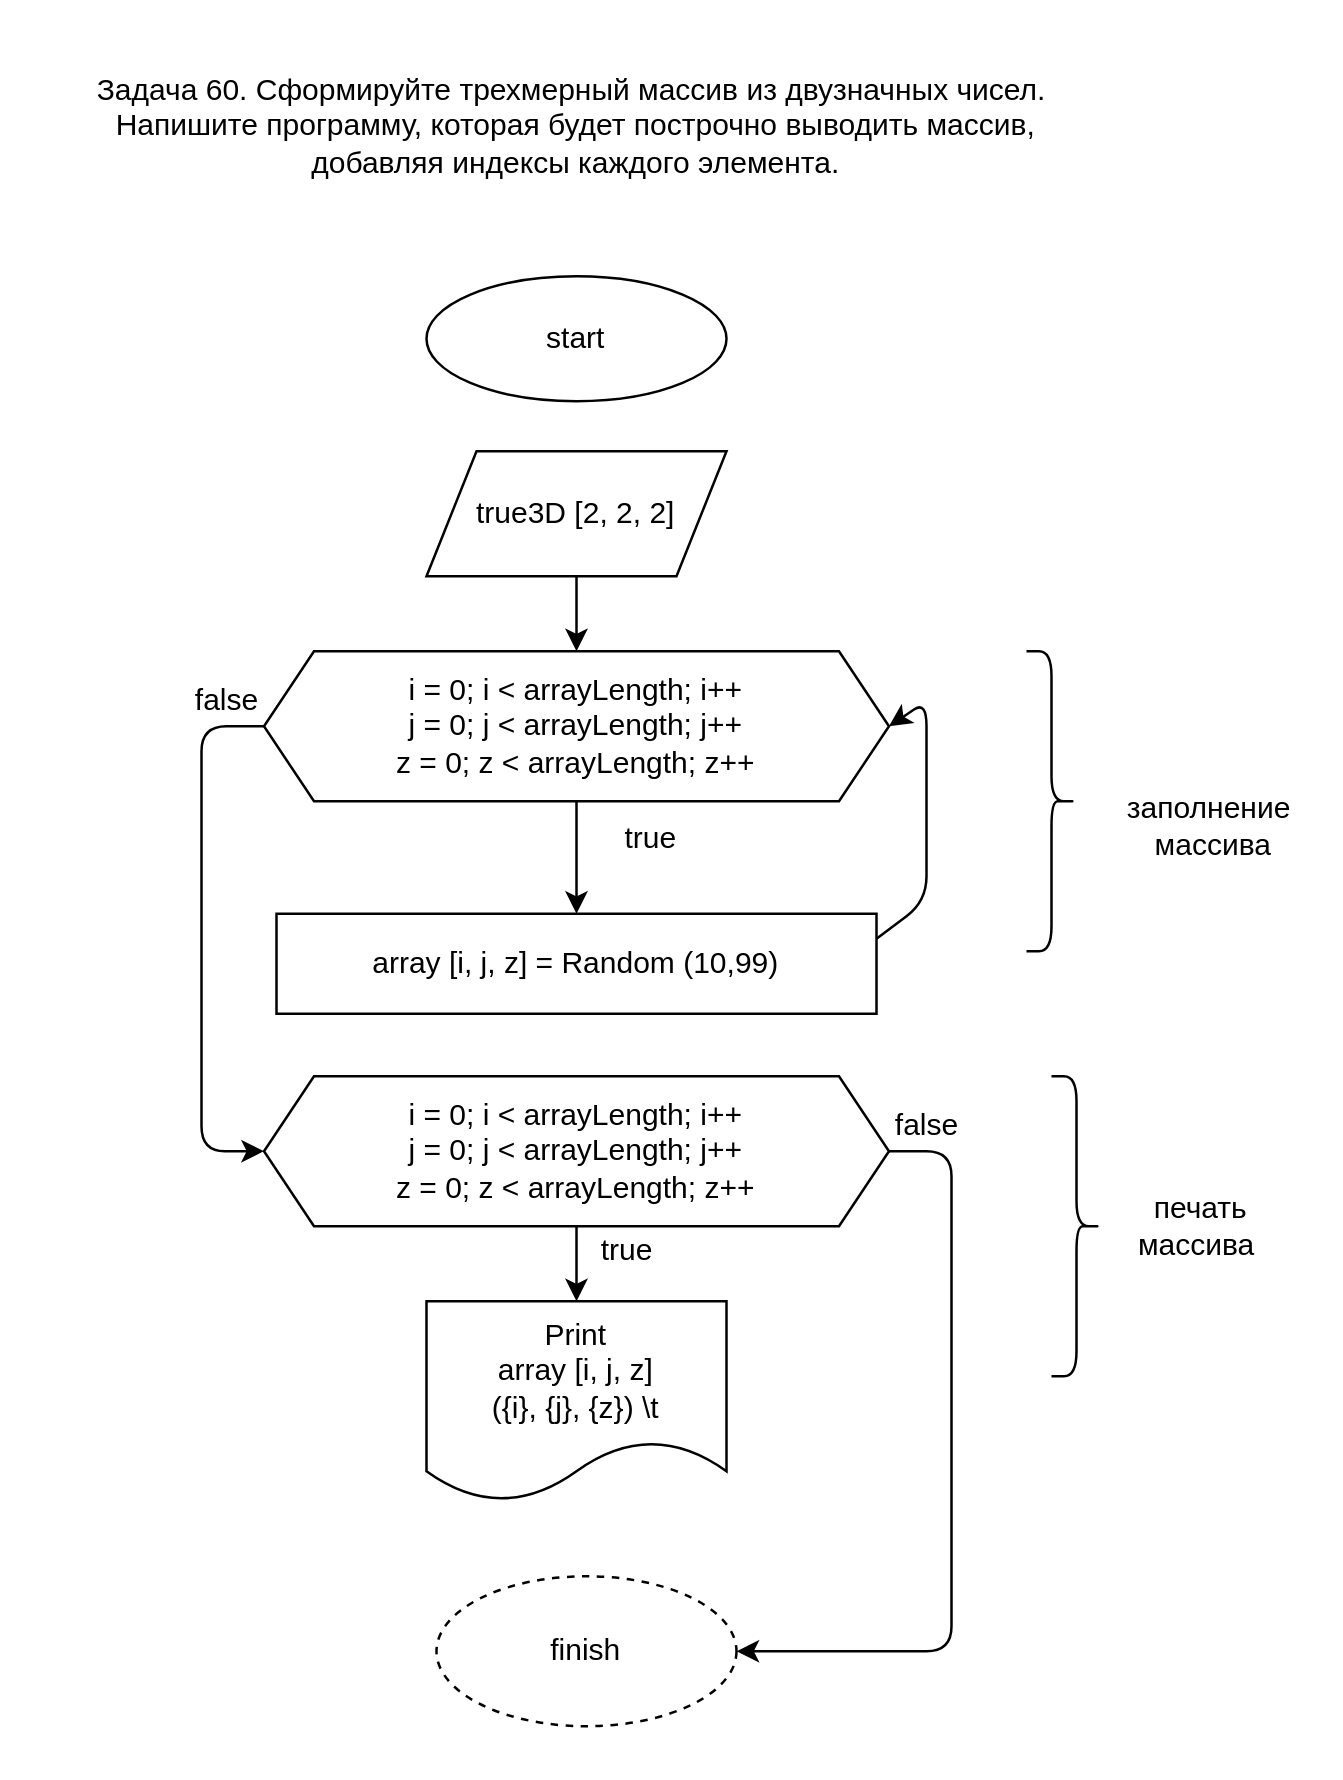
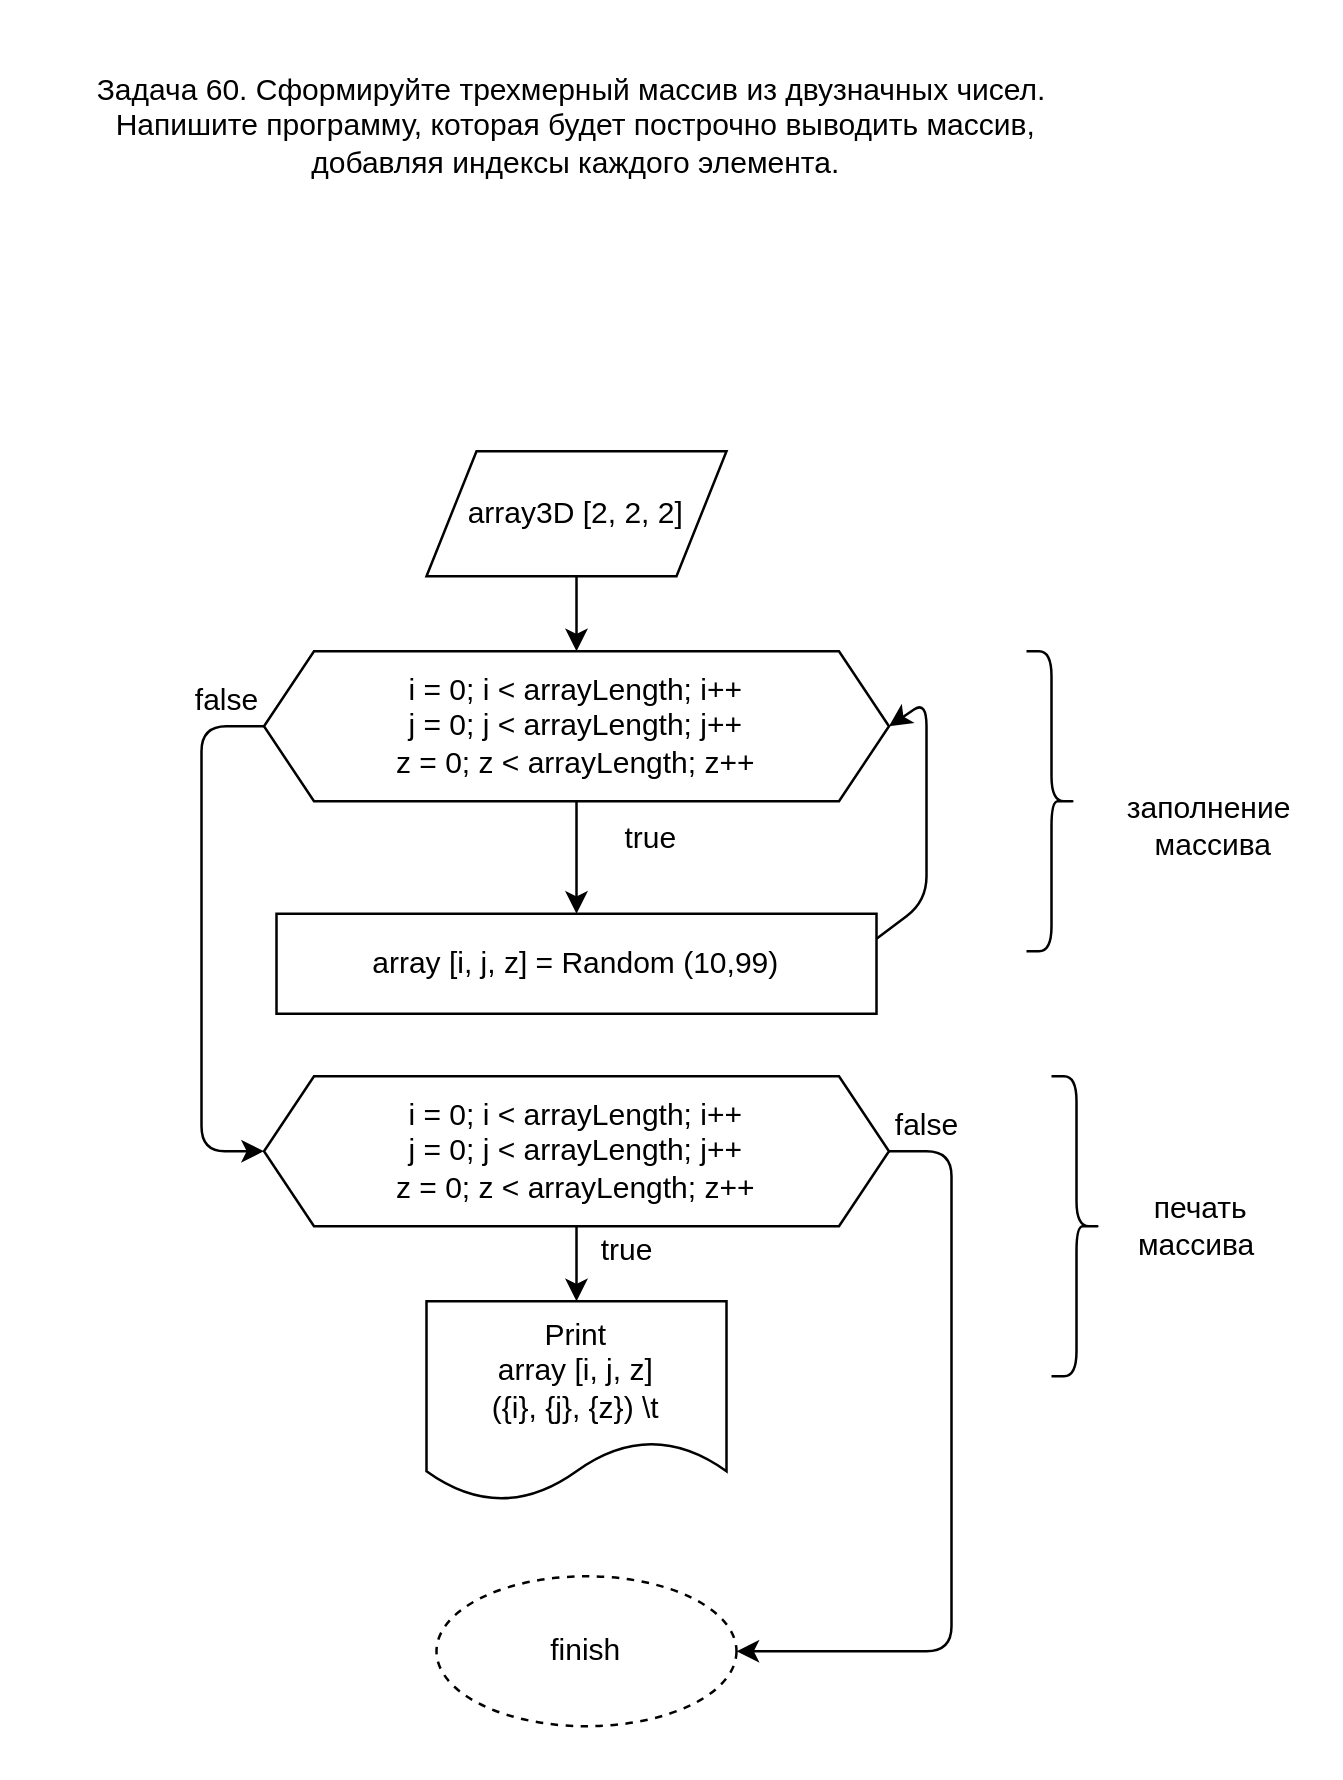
node "start": removed
node "true3D [2, 2, 2]": label "true3D [2, 2, 2]" -> "array3D [2, 2, 2]"
